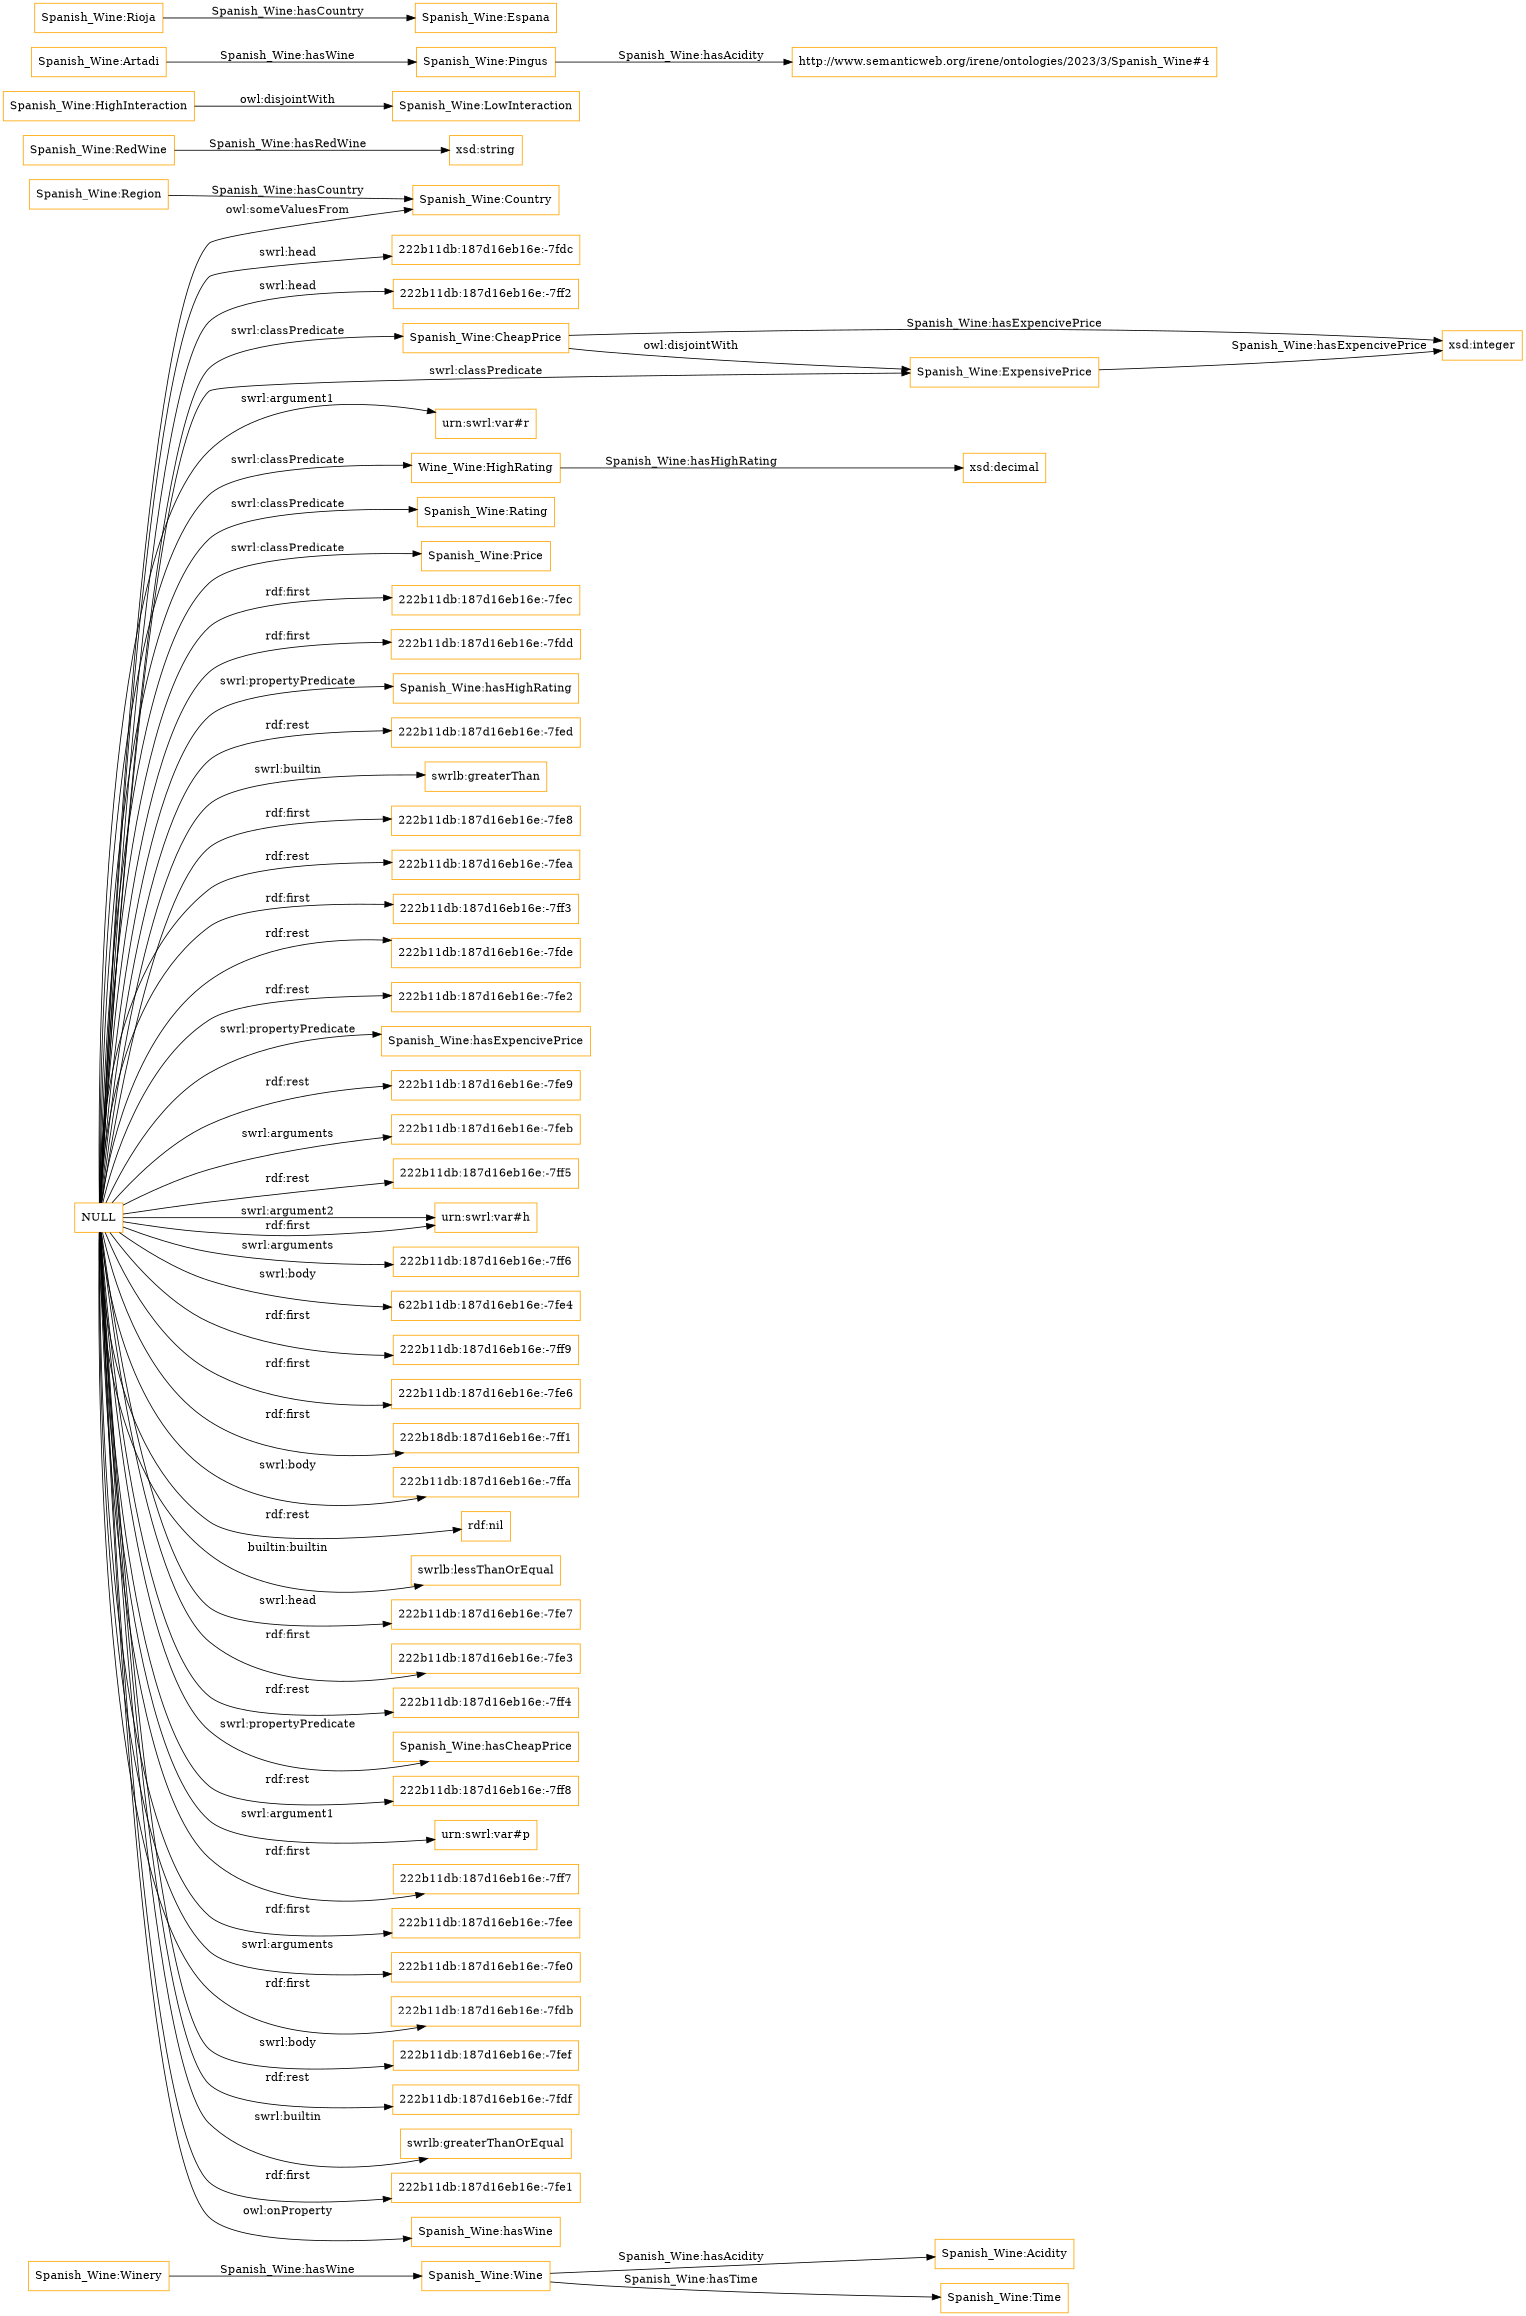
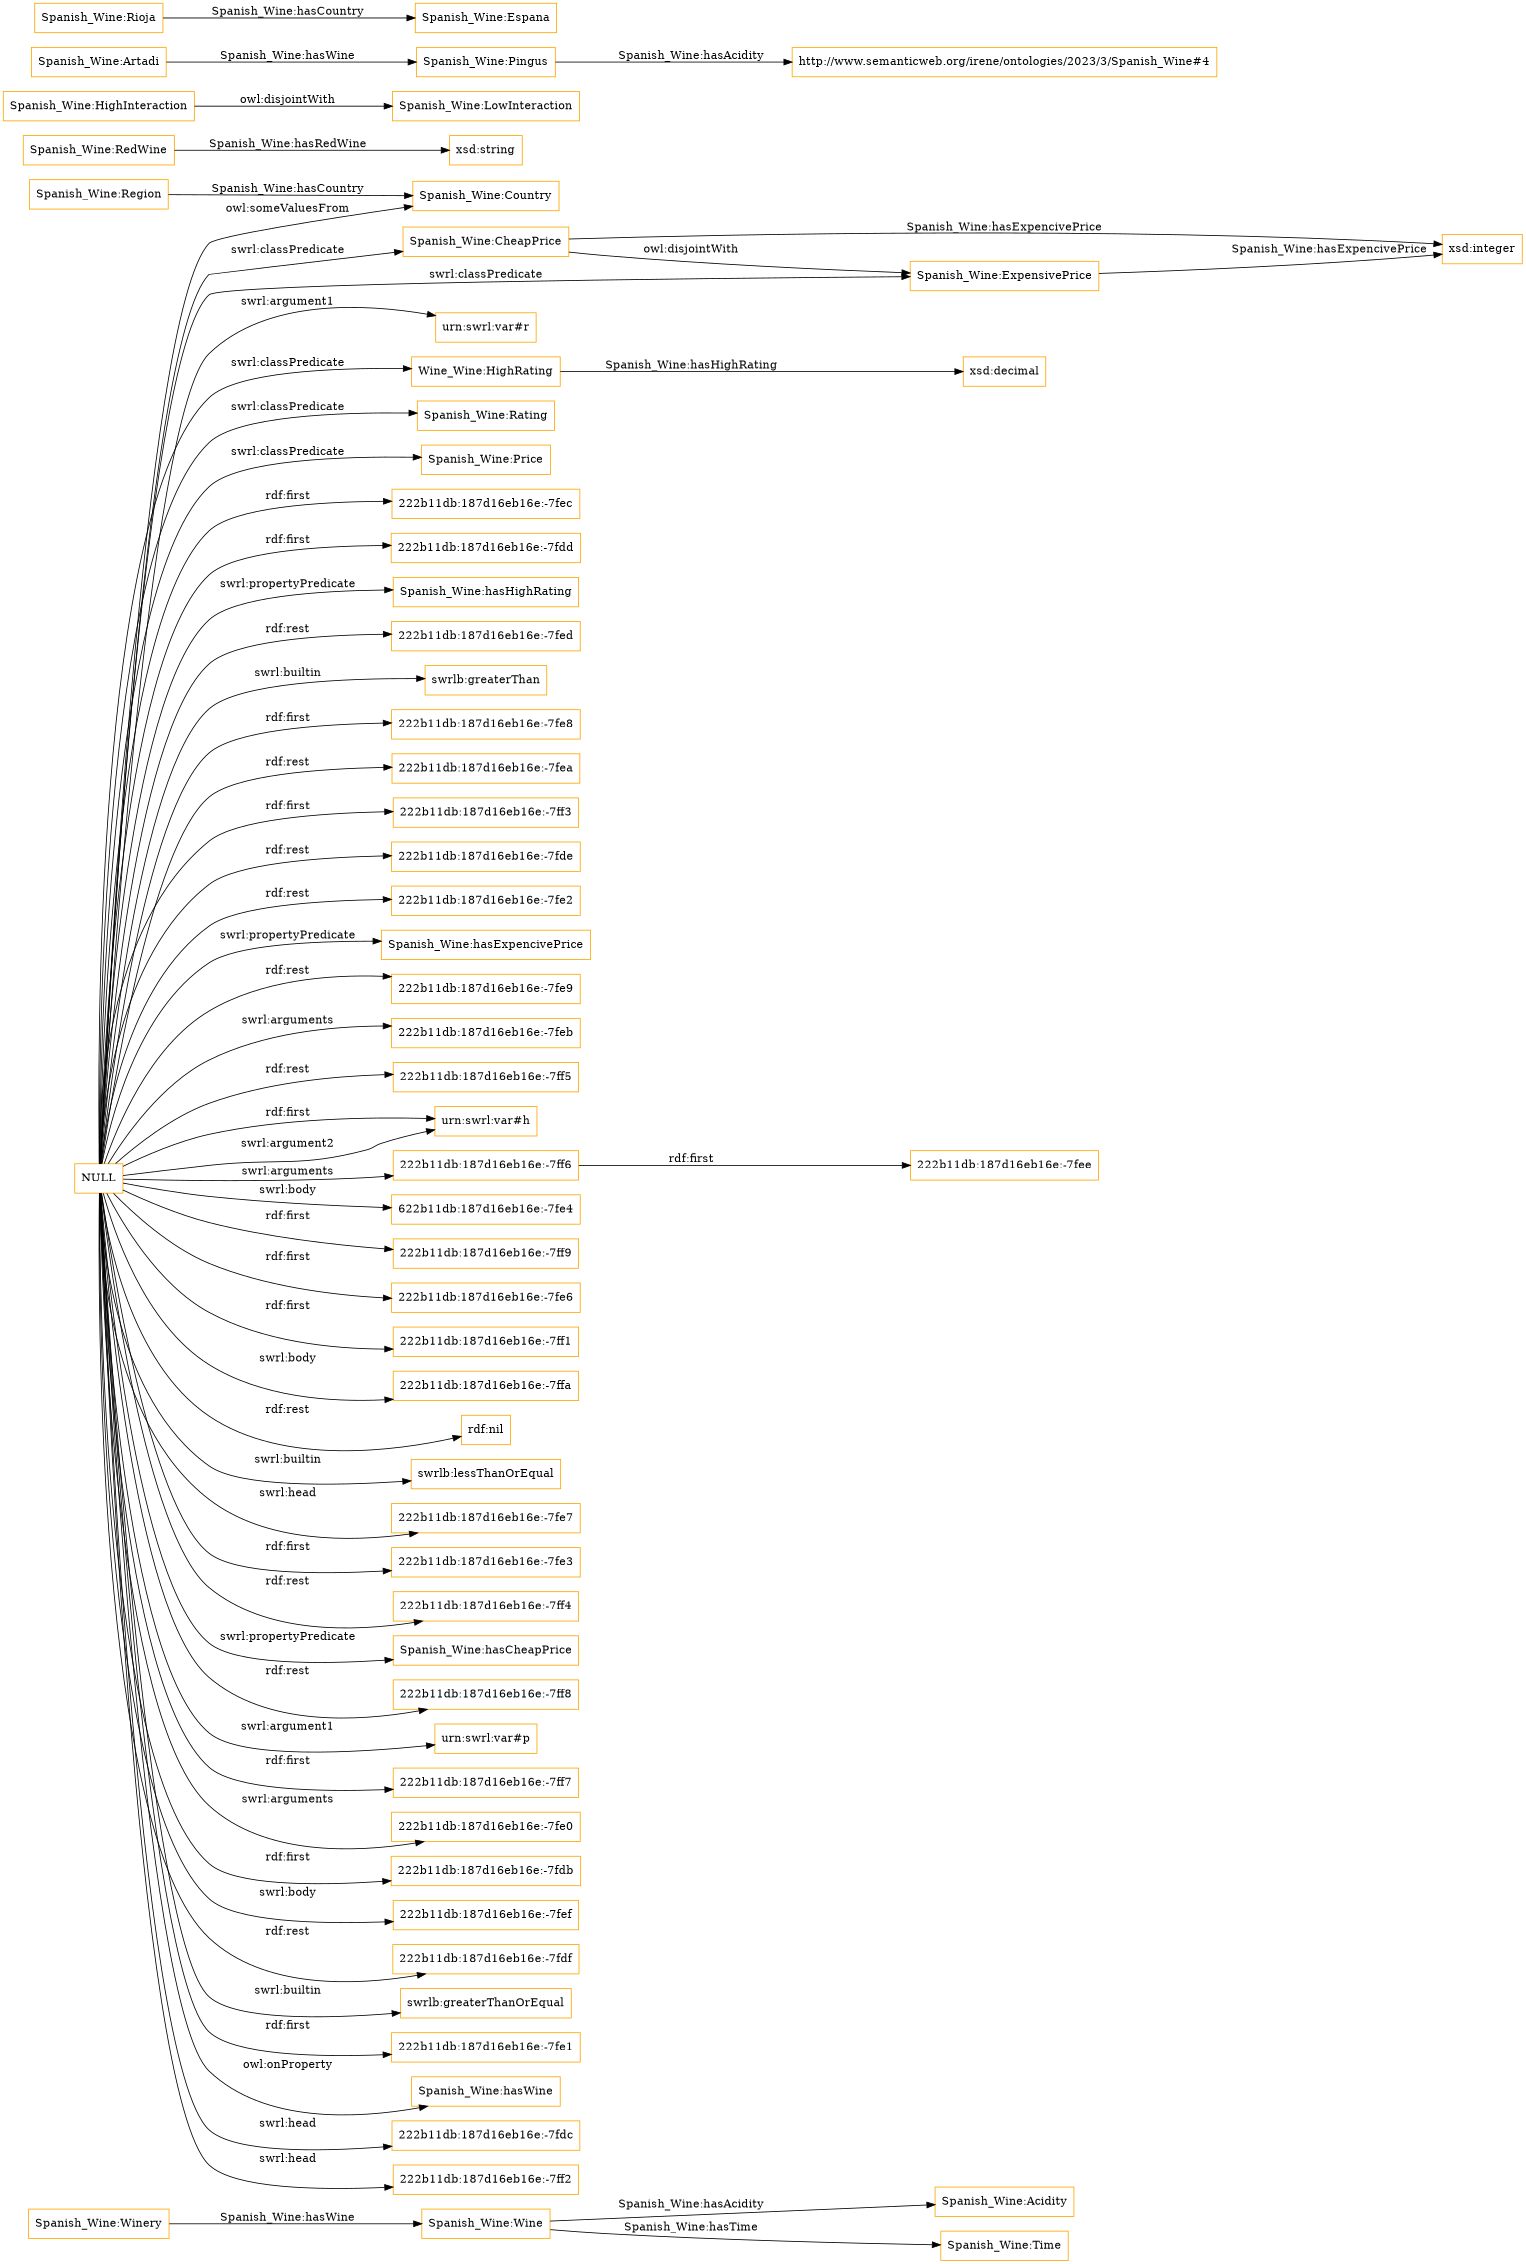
node "222b18db:187d16eb16e:-7ff1": label "222b18db:187d16eb16e:-7ff1" -> "222b11db:187d16eb16e:-7ff1"
edge "NULL" -> "swrlb:lessThanOrEqual": label "builtin:builtin" -> "swrl:builtin"
edge "NULL" -> "222b11db:187d16eb16e:-7fee": now "222b11db:187d16eb16e:-7ff6" -> "222b11db:187d16eb16e:-7fee"
